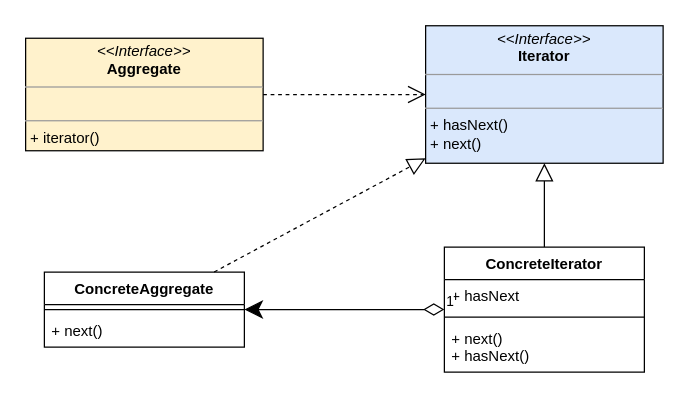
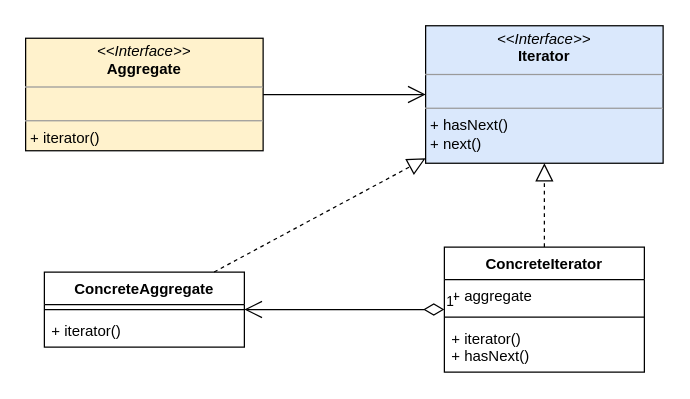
edge "<<Interface>> Aggregate + iterator()" -> "<<Interface>> Iterator + hasNext() + next()": style dashed -> solid
edge "ConcreteIterator" -> "<<Interface>> Iterator + hasNext() + next()": style solid -> dashed
node "+ hasNext": label "+ hasNext" -> "+ aggregate"
edge "ConcreteAggregate" -- "ConcreteIterator": arrowhead classic -> open
node "+ next()": label "+ next()" -> "+ iterator()"
node "+ next() + hasNext()": label "+ next() + hasNext()" -> "+ iterator() + hasNext()"
